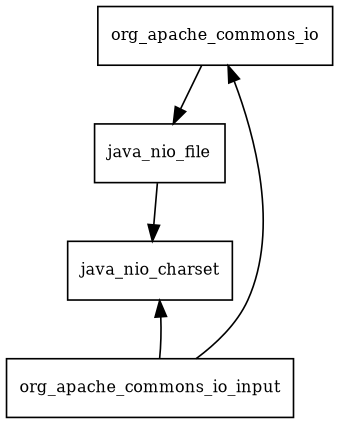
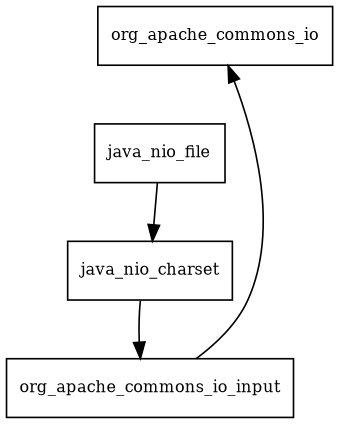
edge "org_apache_commons_io" -> "java_nio_file": removed
edge "org_apache_commons_io_input" -> "java_nio_charset": reversed
